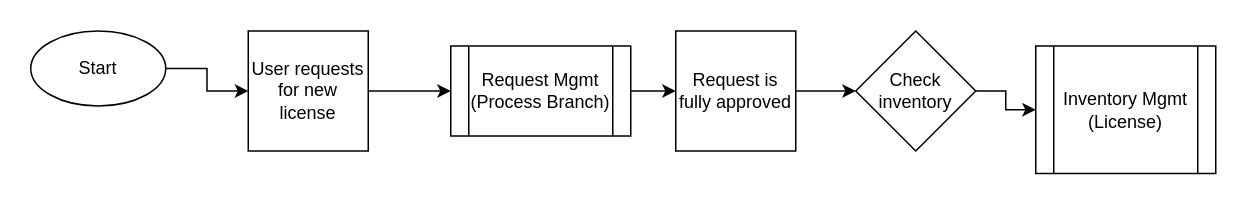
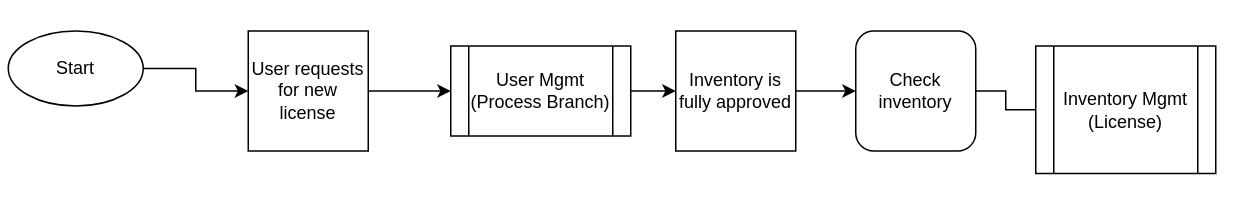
node "Start": moved (98, 68) -> (76, 68)
node "Request Mgmt (Process Branch)": label "Request Mgmt (Process Branch)" -> "User Mgmt (Process Branch)"
node "Request is fully approved": label "Request is fully approved" -> "Inventory is fully approved"
node "Check inventory": shape diamond -> rounded rectangle
edge "Check inventory" -> "Inventory Mgmt (License)": arrowhead classic -> none
